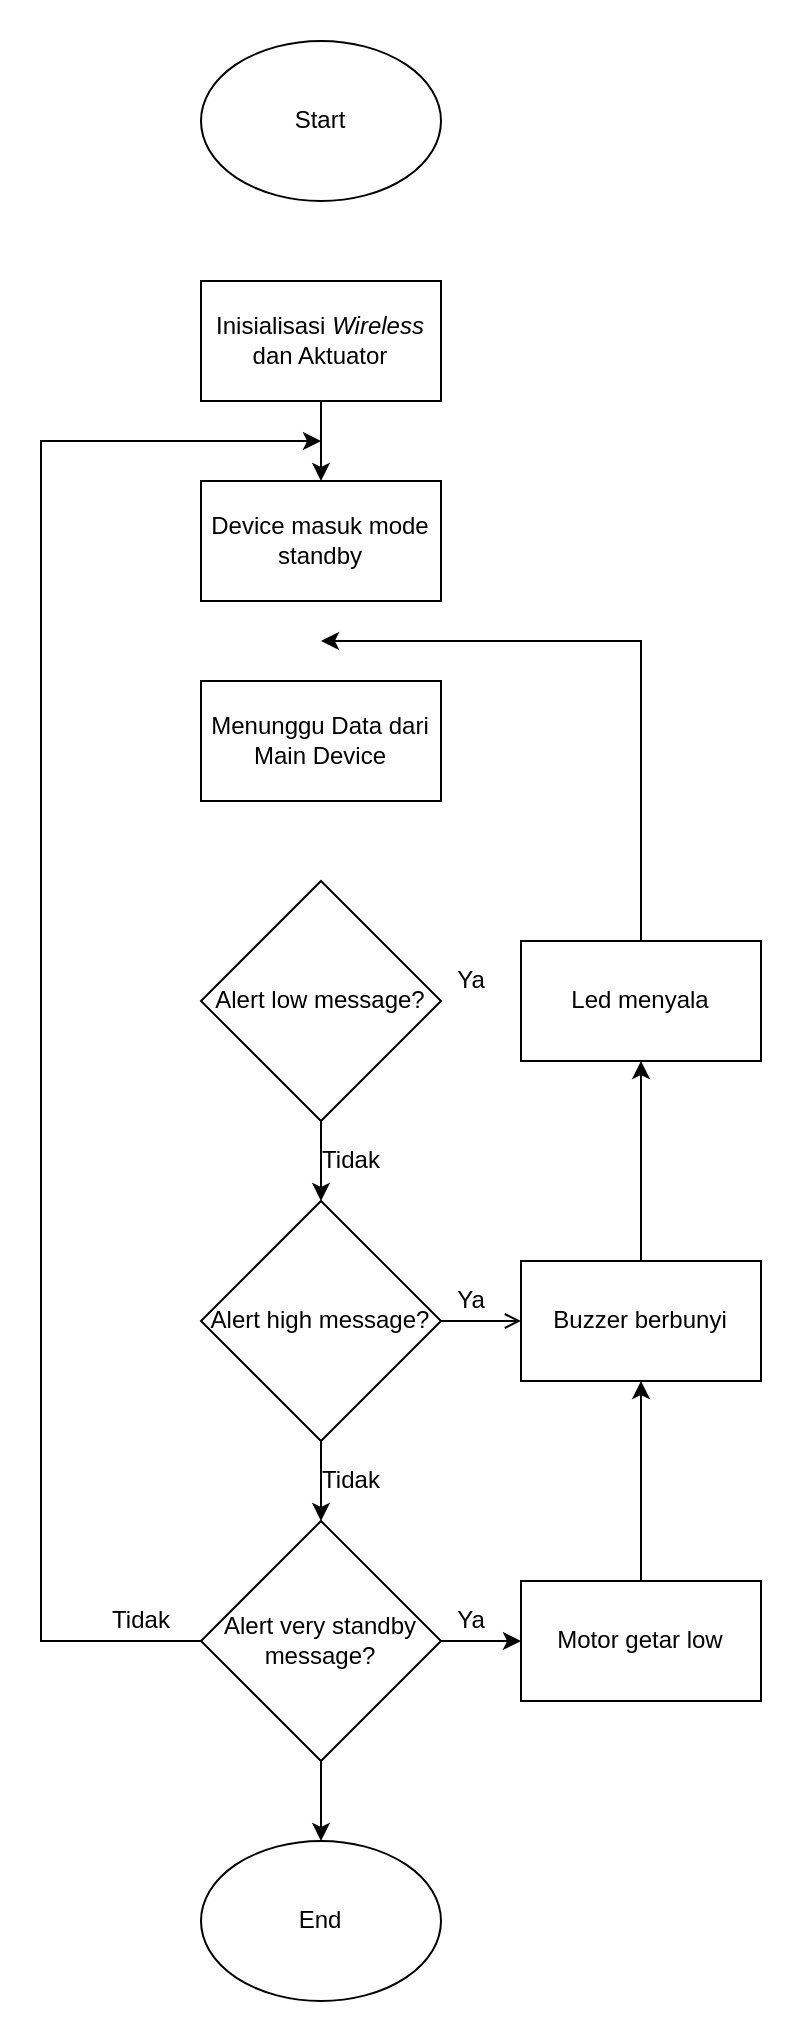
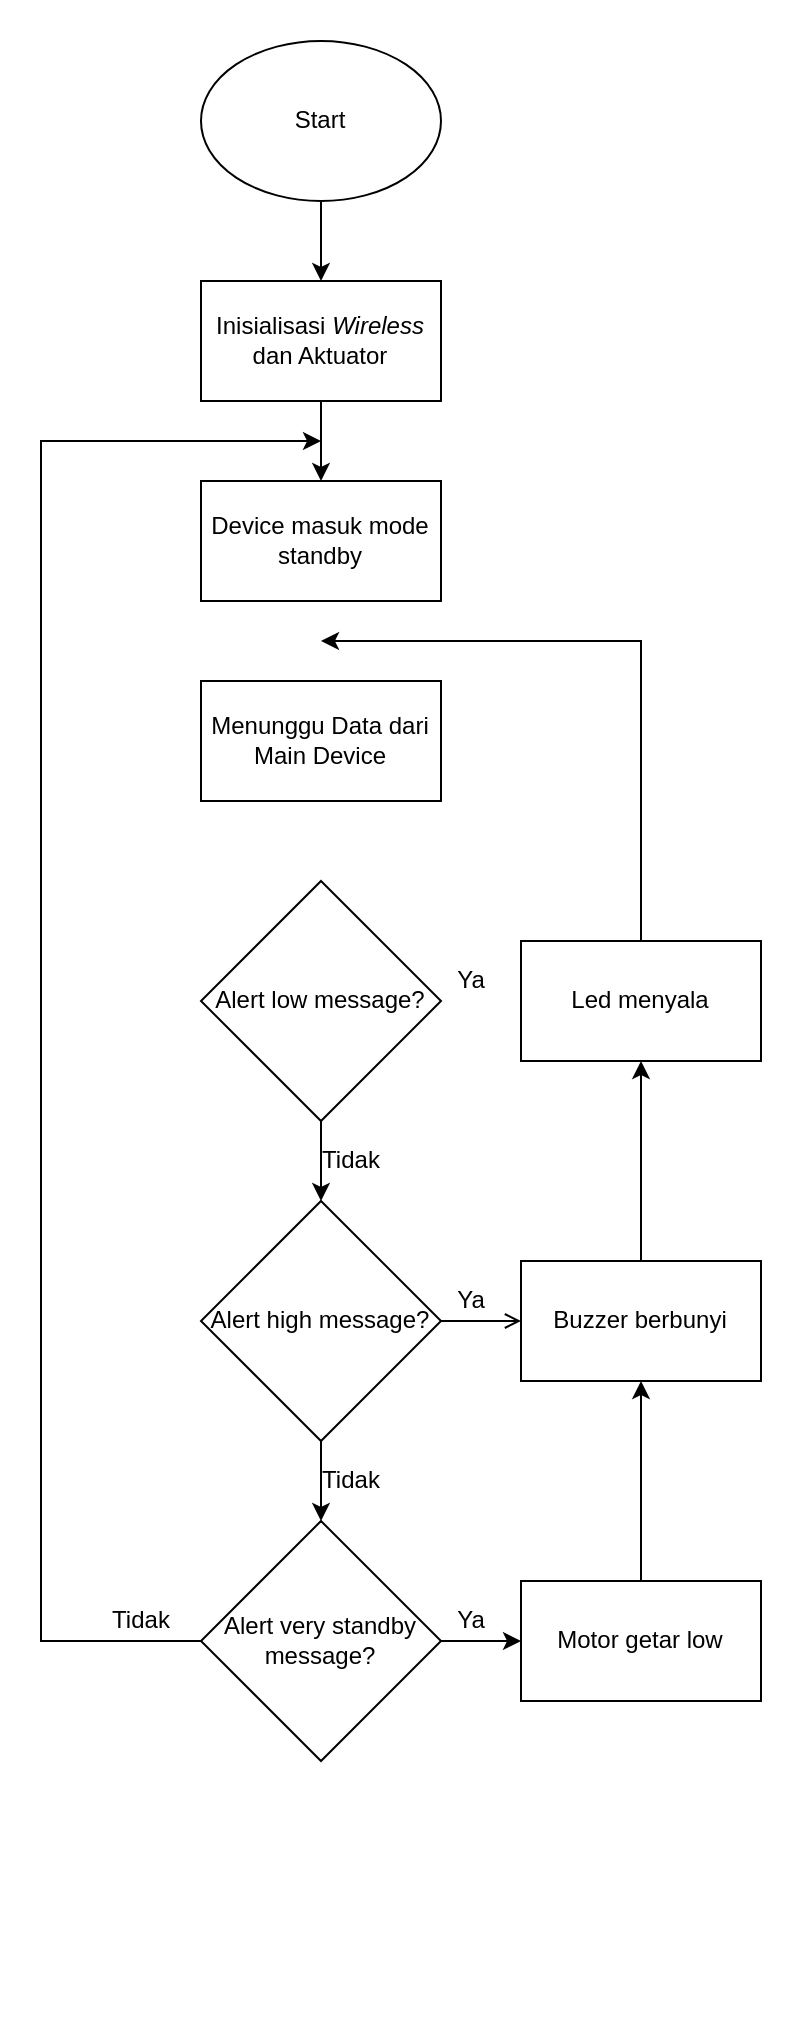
edge "Start" -> "Inisialisasi Wireless dan Aktuator": added
edge "Alert very standby message?" -> "End": removed
node "End": removed
